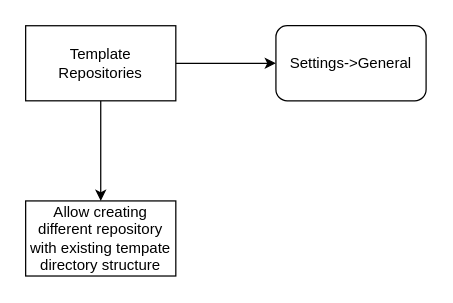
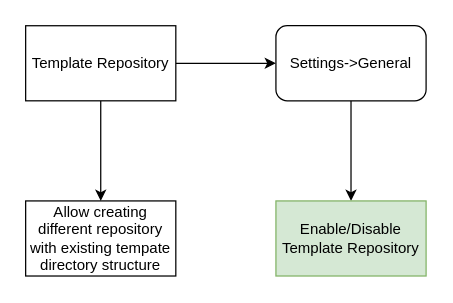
node "Template Repositories": label "Template Repositories" -> "Template Repository"
edge "Settings->General" -> "Enable/Disable Template Repository": added
node "Enable/Disable Template Repository": added
